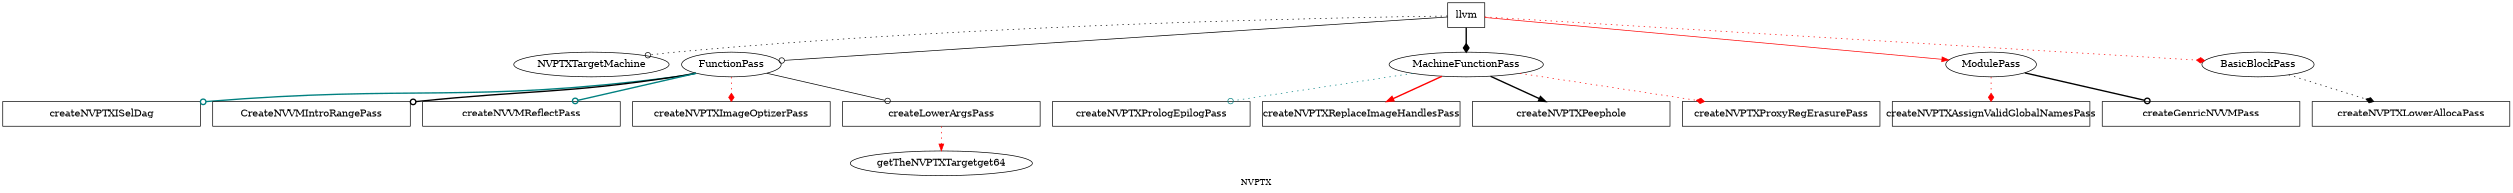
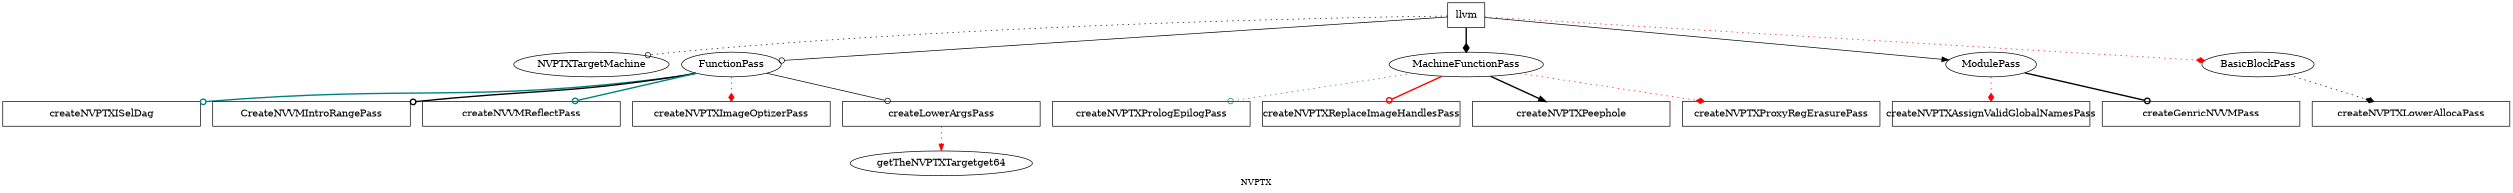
edge "llvm" -> "ModulePass": color red -> black
edge "MachineFunctionPass" -> "createNVPTXReplaceImageHandlesPass": arrowhead normal -> odot
